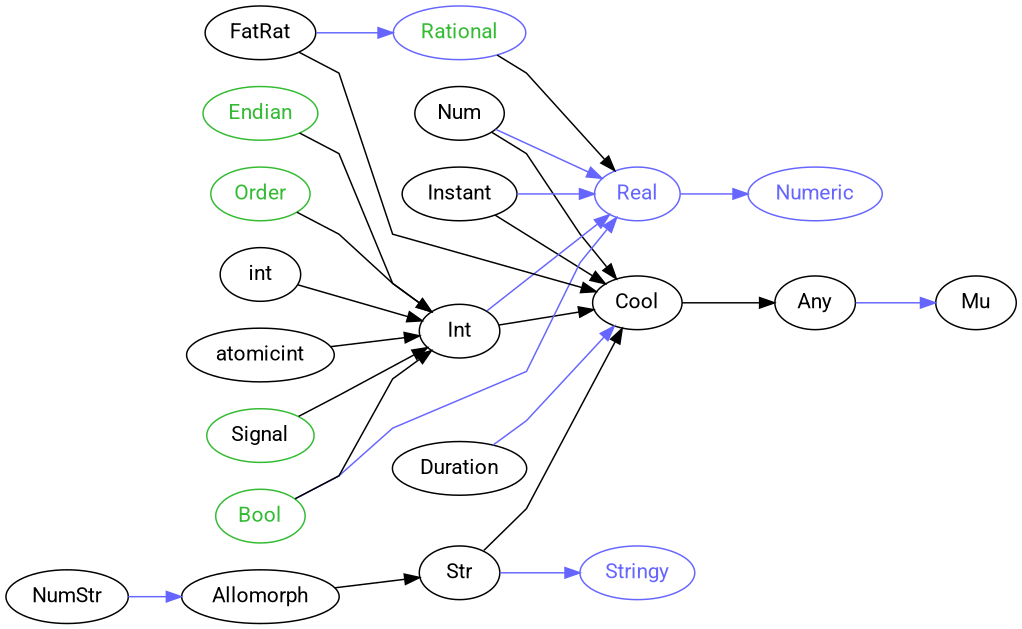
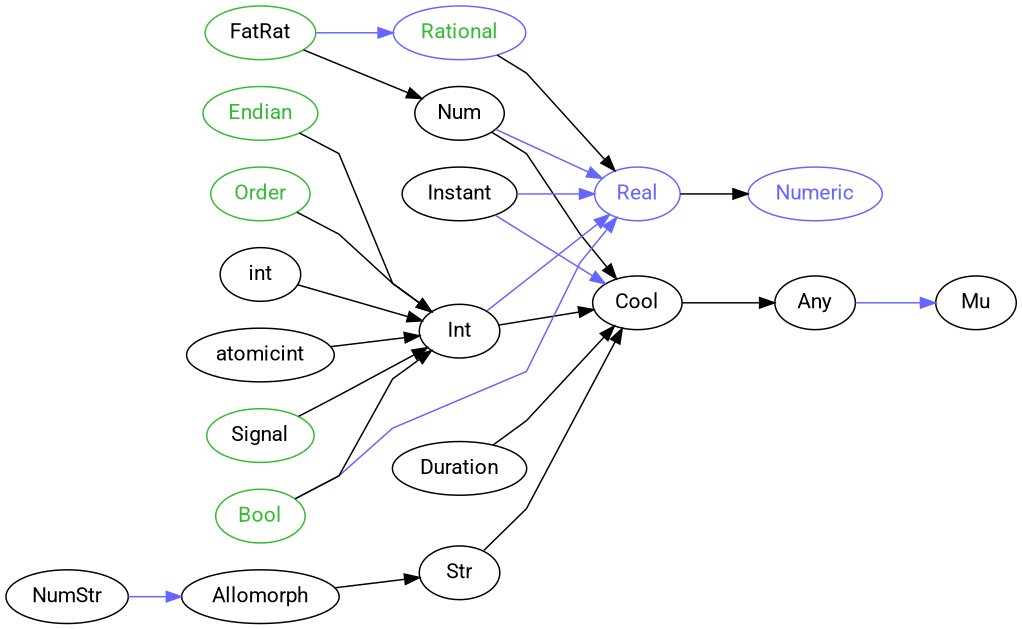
node "FatRat": color #000000 -> #33bb33
edge "Real" -> "Numeric": color #6666ff -> #000000
edge "FatRat" -> "Cool": now "FatRat" -> "Num"
edge "Instant" -> "Cool": color #000000 -> #6666ff
edge "Duration" -> "Cool": color #6666ff -> #000000
node "Stringy": removed
